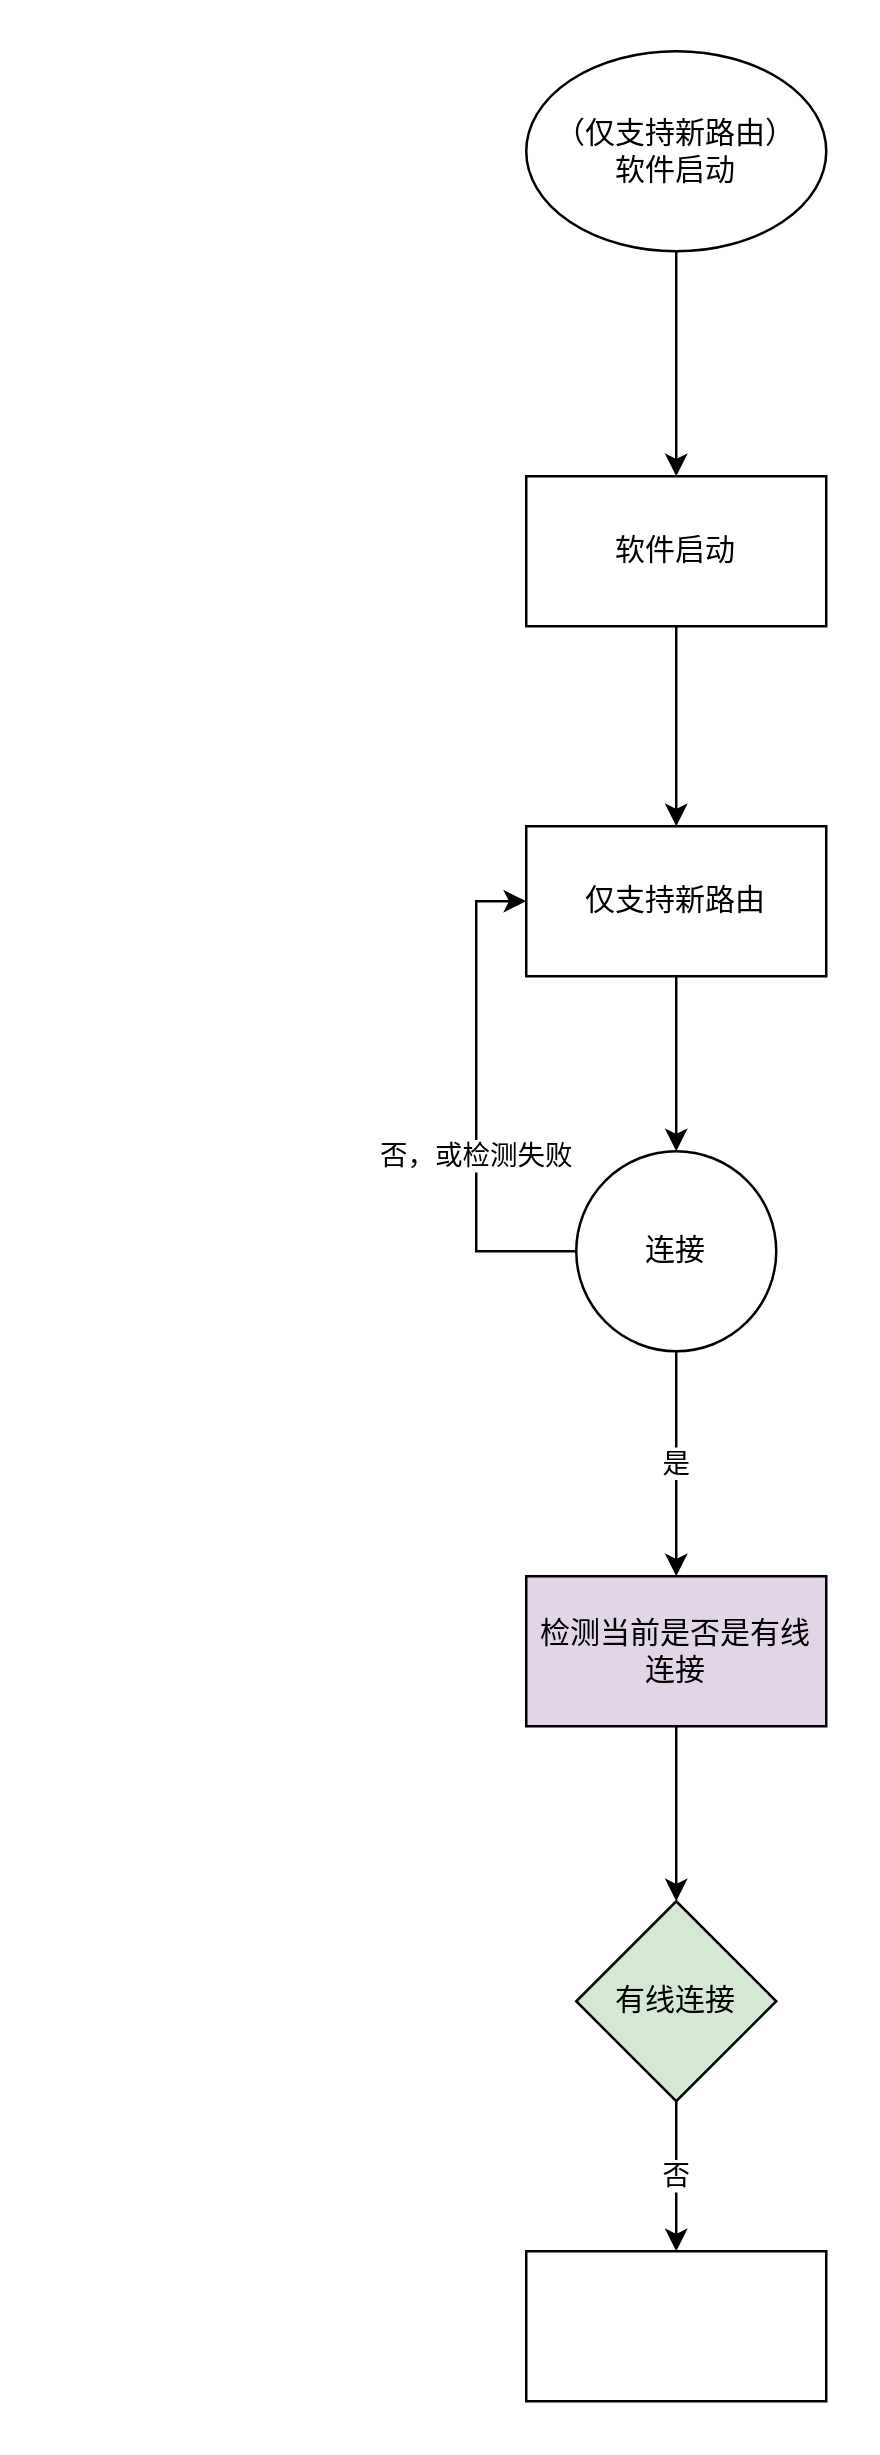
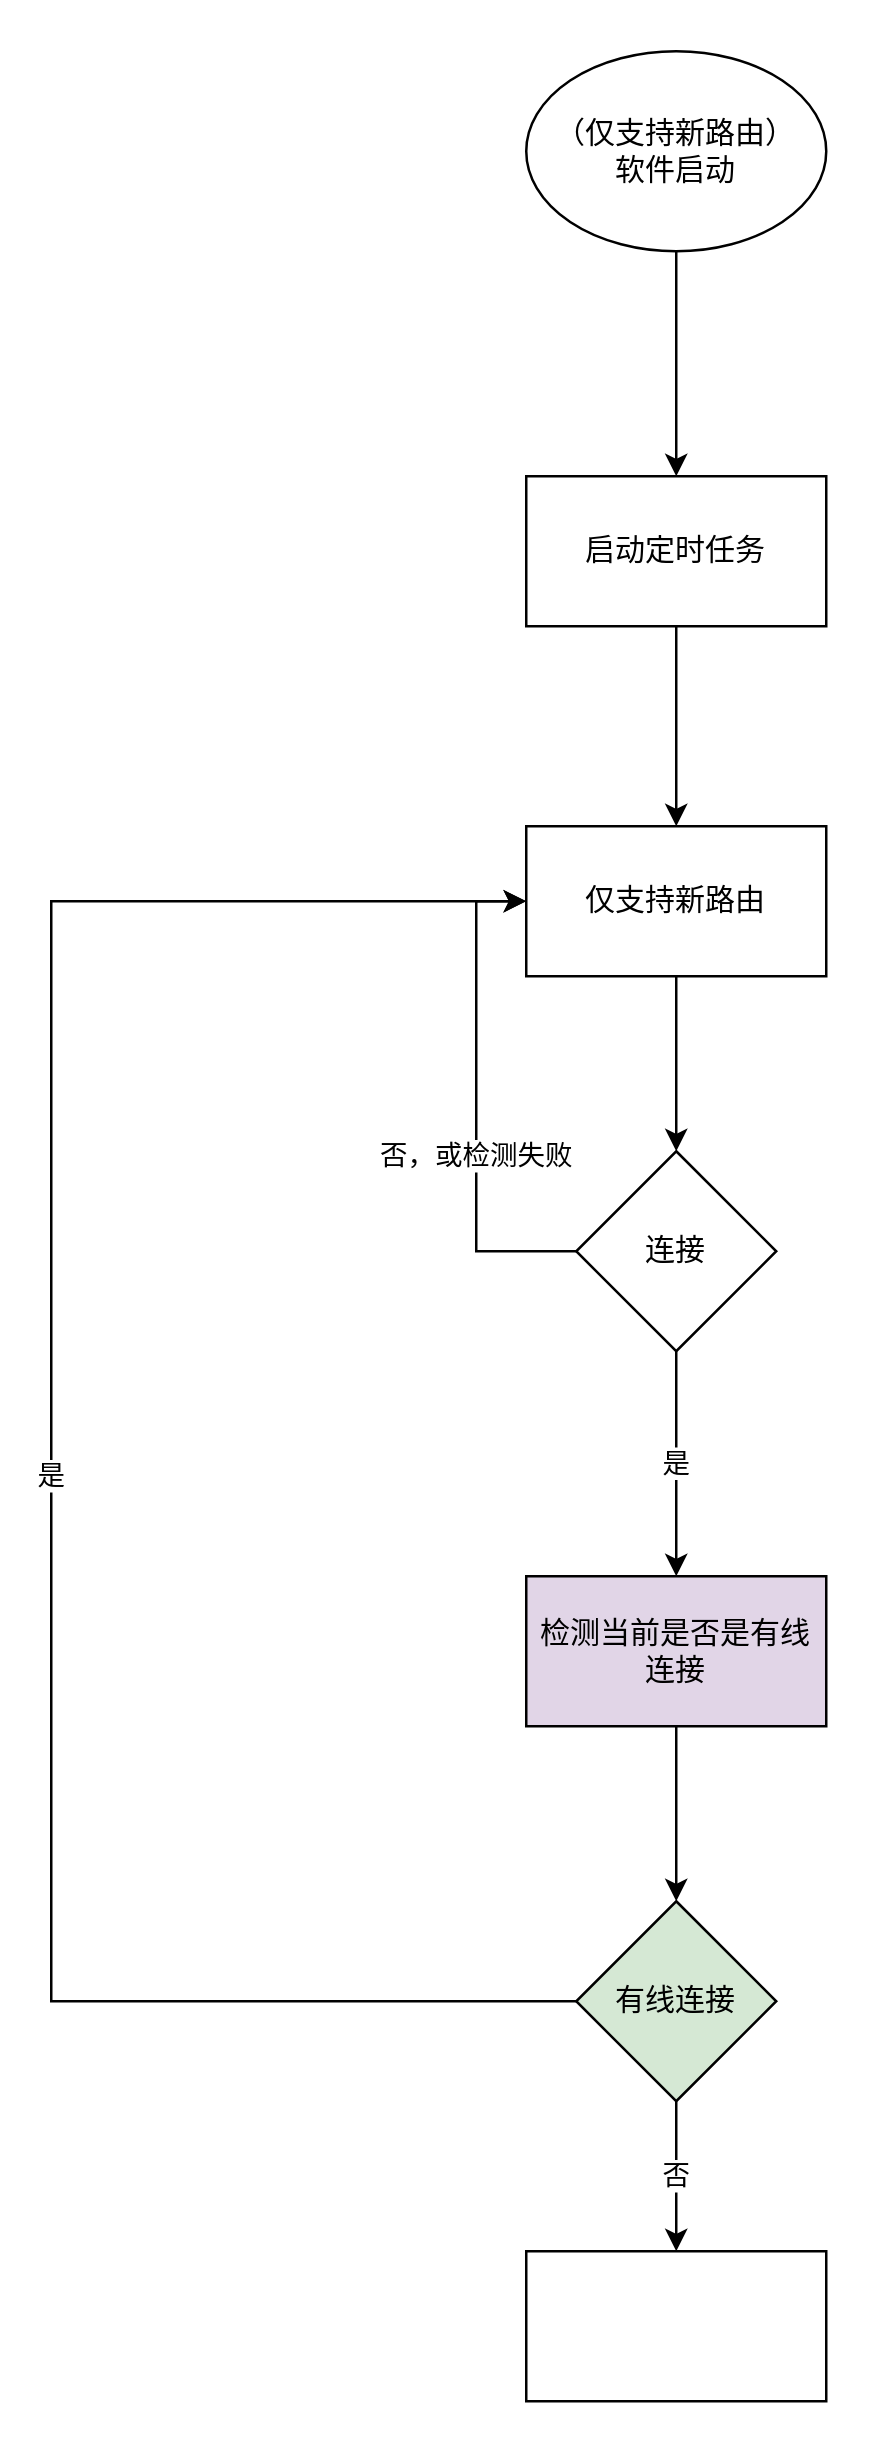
node "软件启动": label "软件启动" -> "启动定时任务"
node "连接": shape ellipse -> diamond
edge "有线连接" -> "仅支持新路由": added, label "是"
